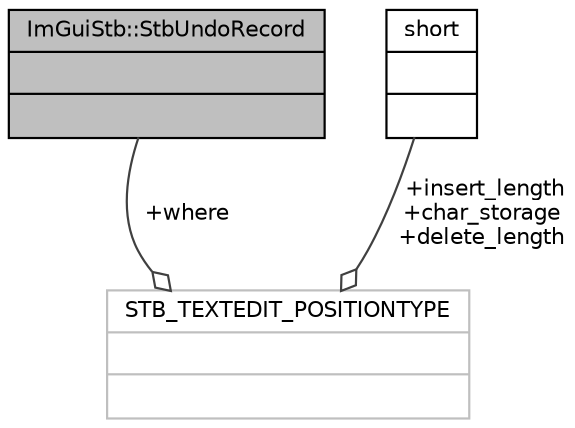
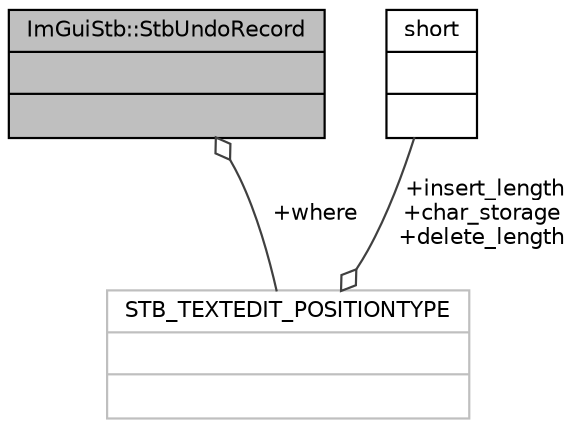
edge "ImGuiStb::StbUndoRecord" -> "STB_TEXTEDIT_POSITIONTYPE": reversed
